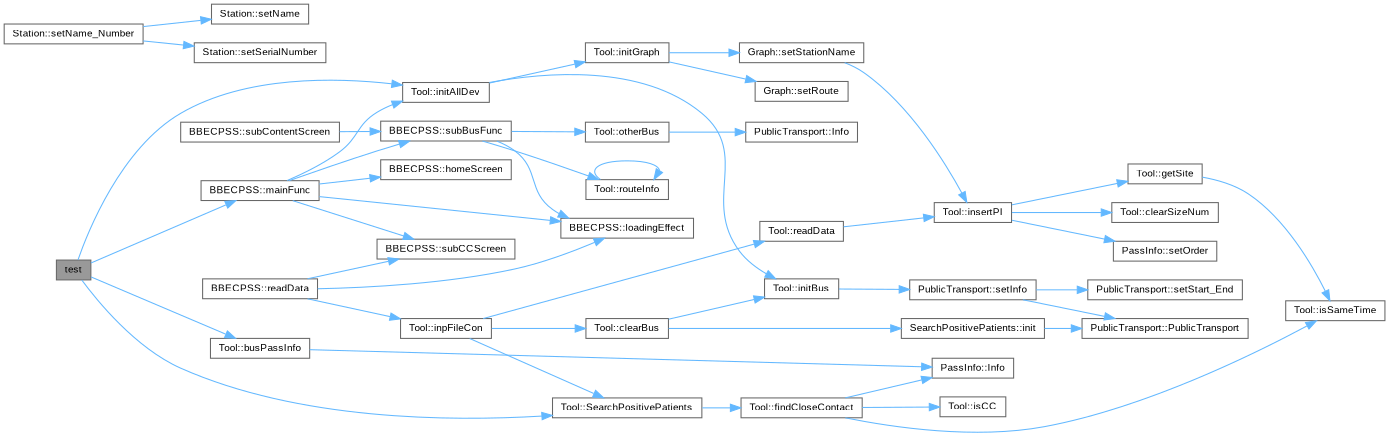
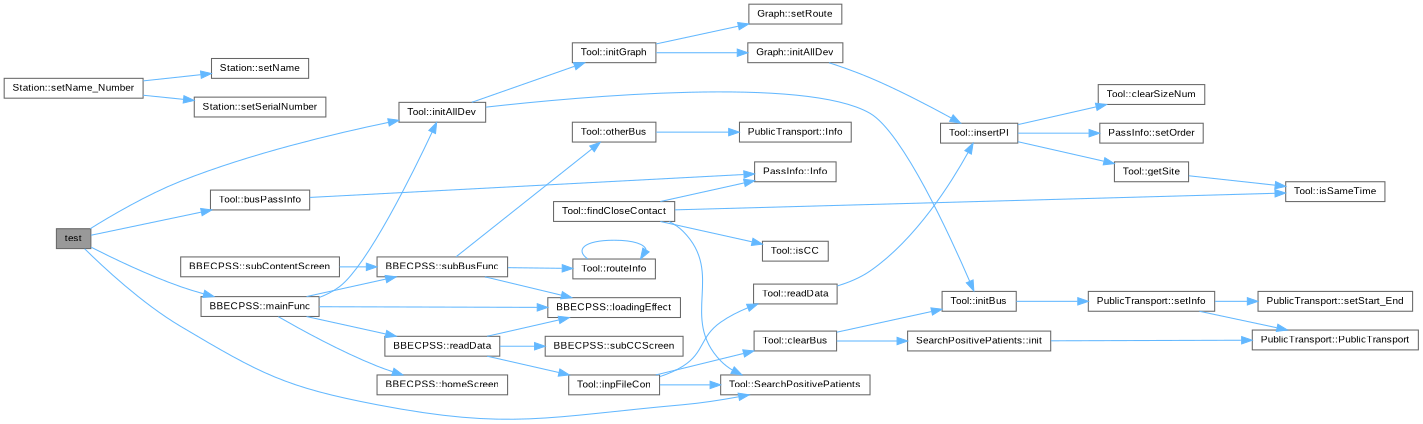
node "Graph::setStationName": label "Graph::setStationName" -> "Graph::initAllDev"
edge "BBECPSS::mainFunc" -> "BBECPSS::subCCScreen": now "BBECPSS::mainFunc" -> "BBECPSS::readData"
edge "Tool::SearchPositivePatients" -> "Tool::findCloseContact": reversed
